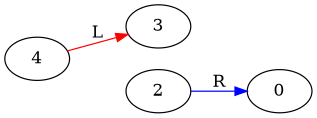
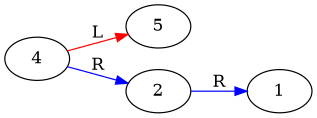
node "3": label "3" -> "5"
edge "4" -> "2": added, label "R"
node "0": label "0" -> "1"
